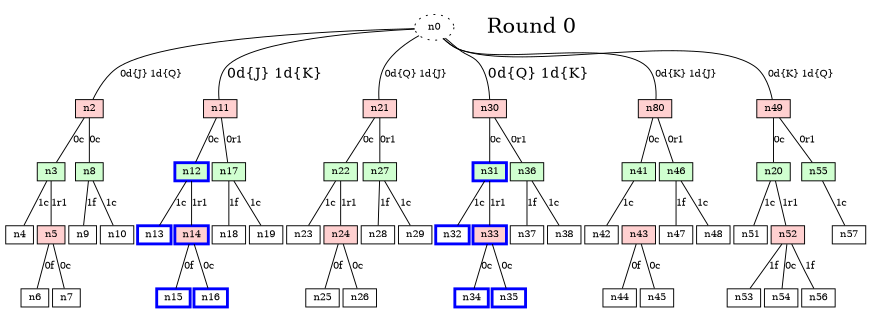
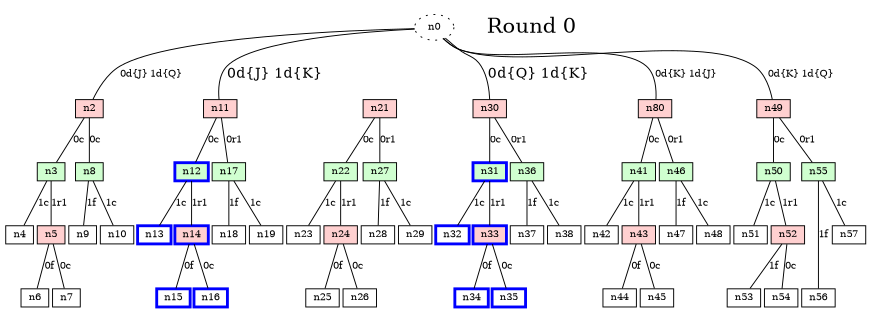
edge "n0" -- "n21": removed, label "0d{Q} 1d{J}"
node "n20": label "n20" -> "n50"
edge "n41" -- "n43": added, label "1r1"
edge "n33" -- "n34": label "0c" -> "0f"
edge "n52" -- "n56": now "n55" -- "n56"
